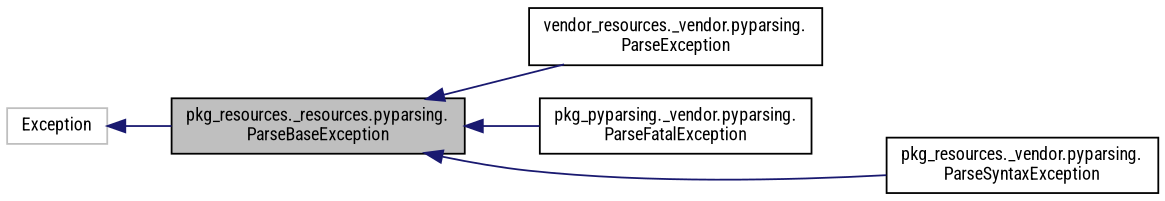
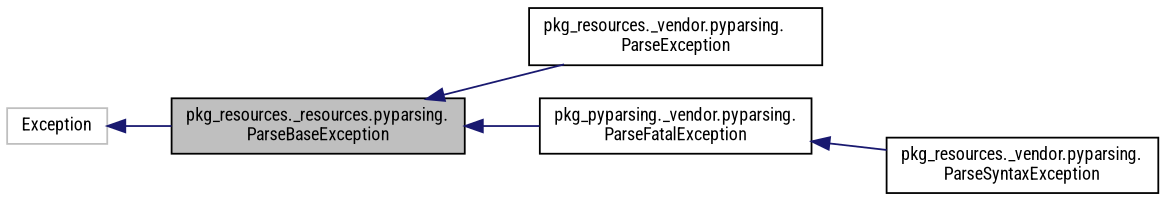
node "vendor_resources._vendor.pyparsing. ParseException": label "vendor_resources._vendor.pyparsing. ParseException" -> "pkg_resources._vendor.pyparsing. ParseException"
edge "pkg_resources._vendor.pyparsing. ParseSyntaxException" -> "pkg_resources._resources.pyparsing. ParseBaseException": now "pkg_resources._vendor.pyparsing. ParseSyntaxException" -> "pkg_pyparsing._vendor.pyparsing. ParseFatalException"
